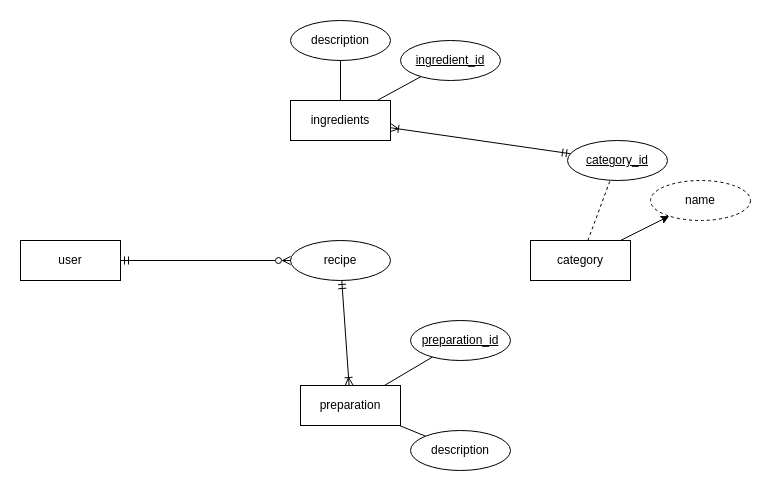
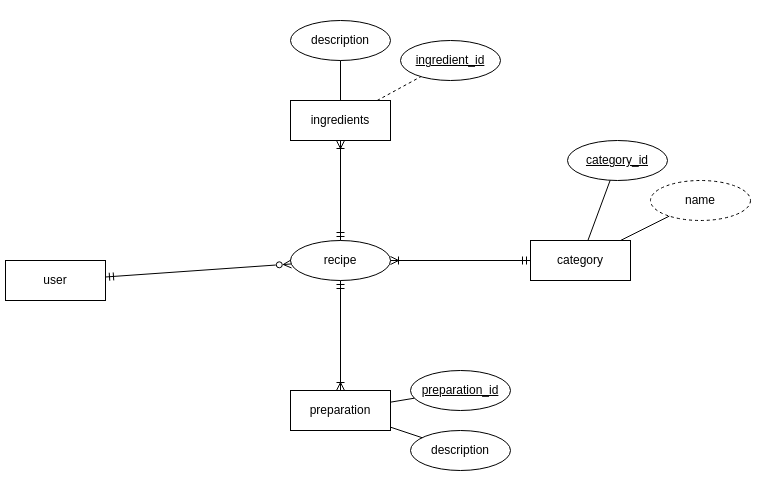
edge "ingredient_id" -- "ingredients": style solid -> dashed
edge "ingredients" -- "category_id": now "ingredients" -- "recipe"
edge "category_id" -- "category": style dashed -> solid
edge "category" -> "name": arrowhead classic -> none
node "user": moved (71, 261) -> (56, 281)
edge "recipe" -- "category": added
node "preparation_id": moved (461, 341) -> (461, 391)
node "preparation": moved (351, 406) -> (341, 411)
